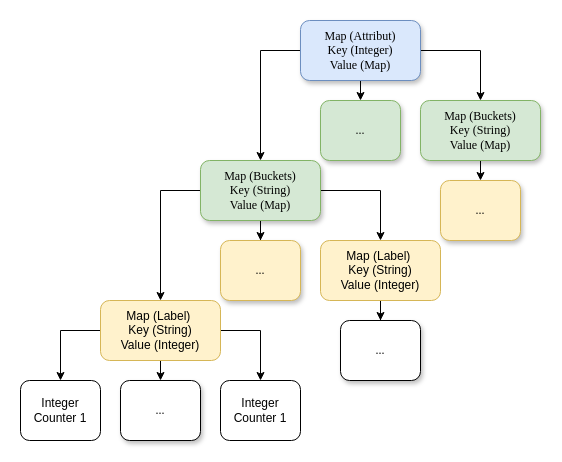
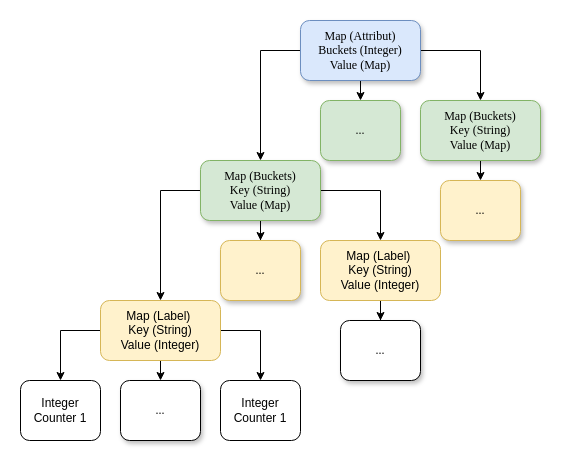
node "Map (Attribut) Key (Integer) Value (Map)": label "Map (Attribut) Key (Integer) Value (Map)" -> "Map (Attribut) Buckets (Integer) Value (Map)"
